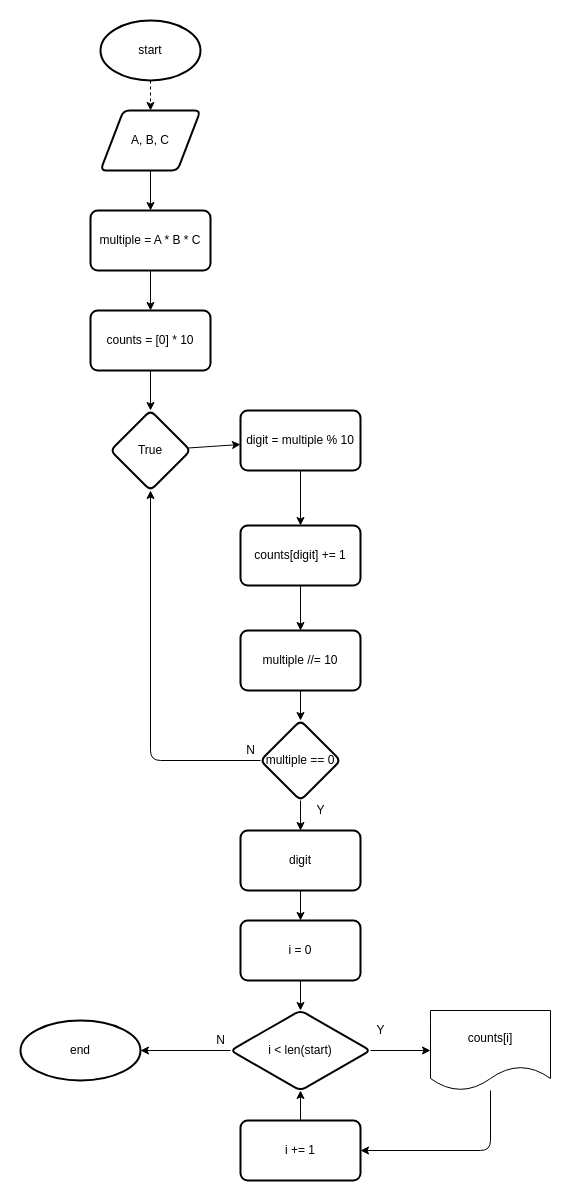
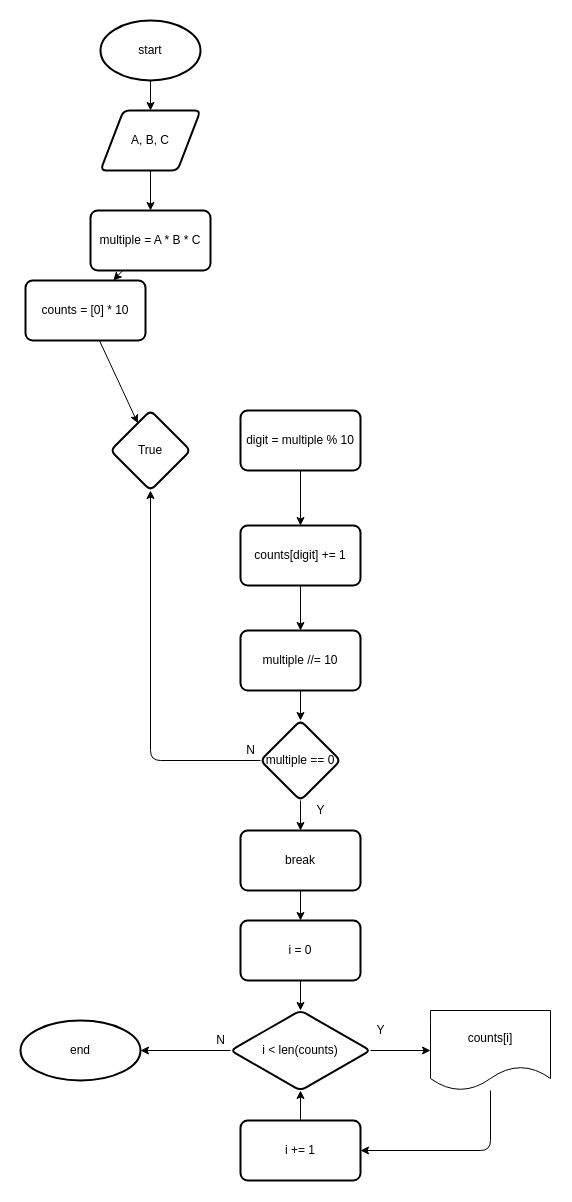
edge "start" -> "A, B, C": style dashed -> solid
node "counts = [0] * 10": moved (151, 341) -> (86, 311)
edge "True" -> "digit = multiple % 10": removed
node "digit": label "digit" -> "break"
node "i < len(start)": label "i < len(start)" -> "i < len(counts)"
